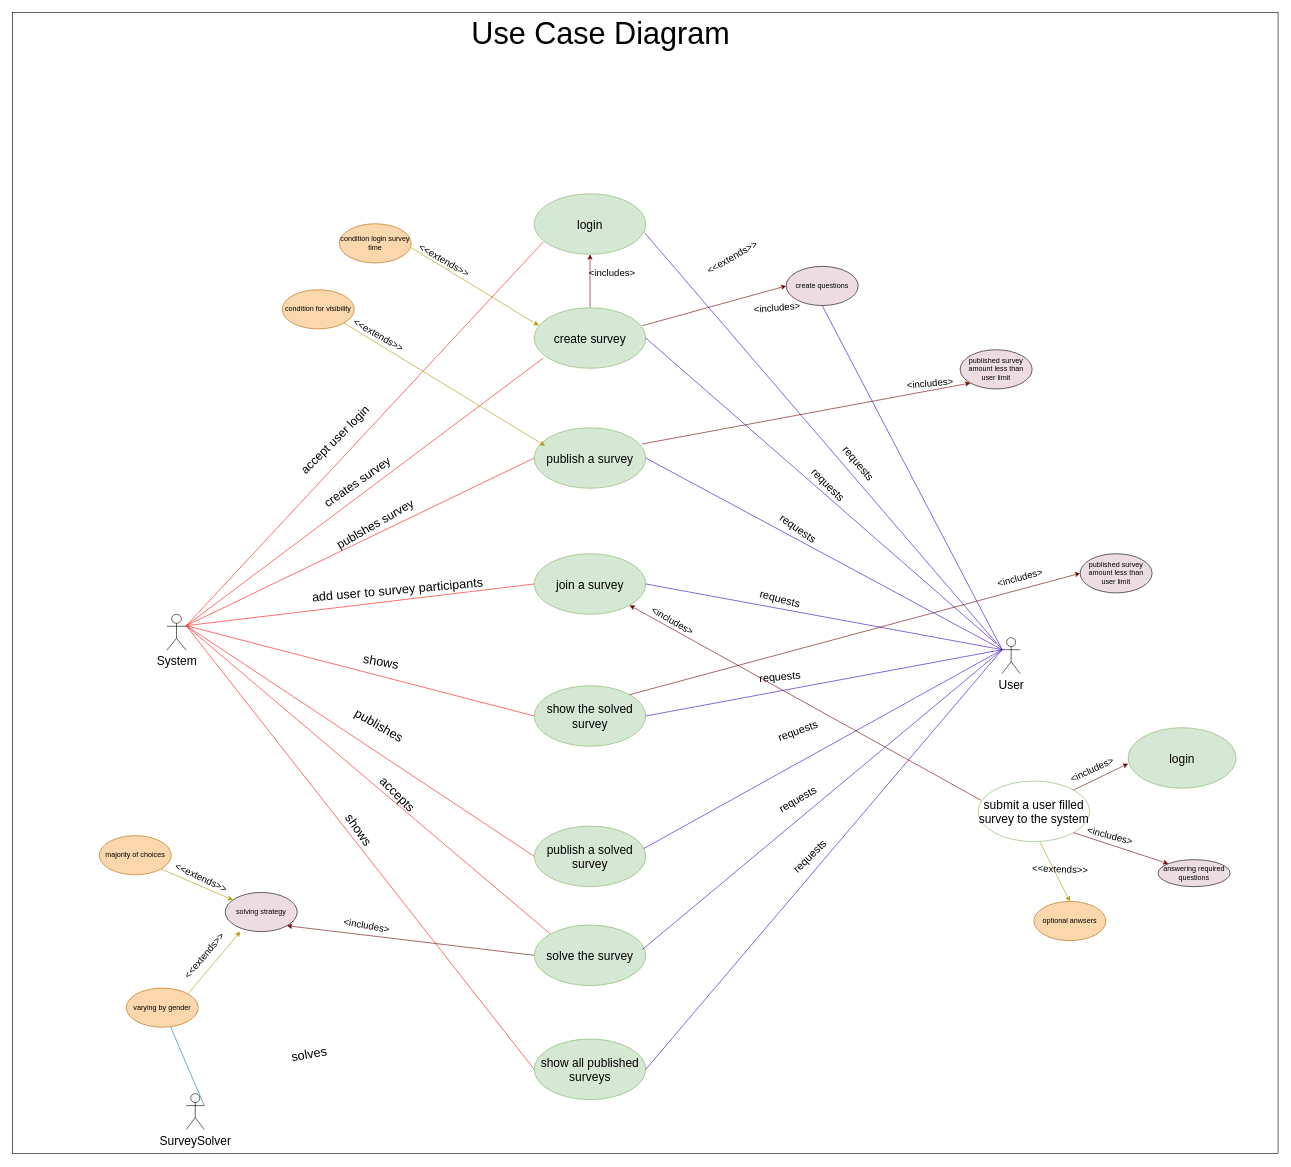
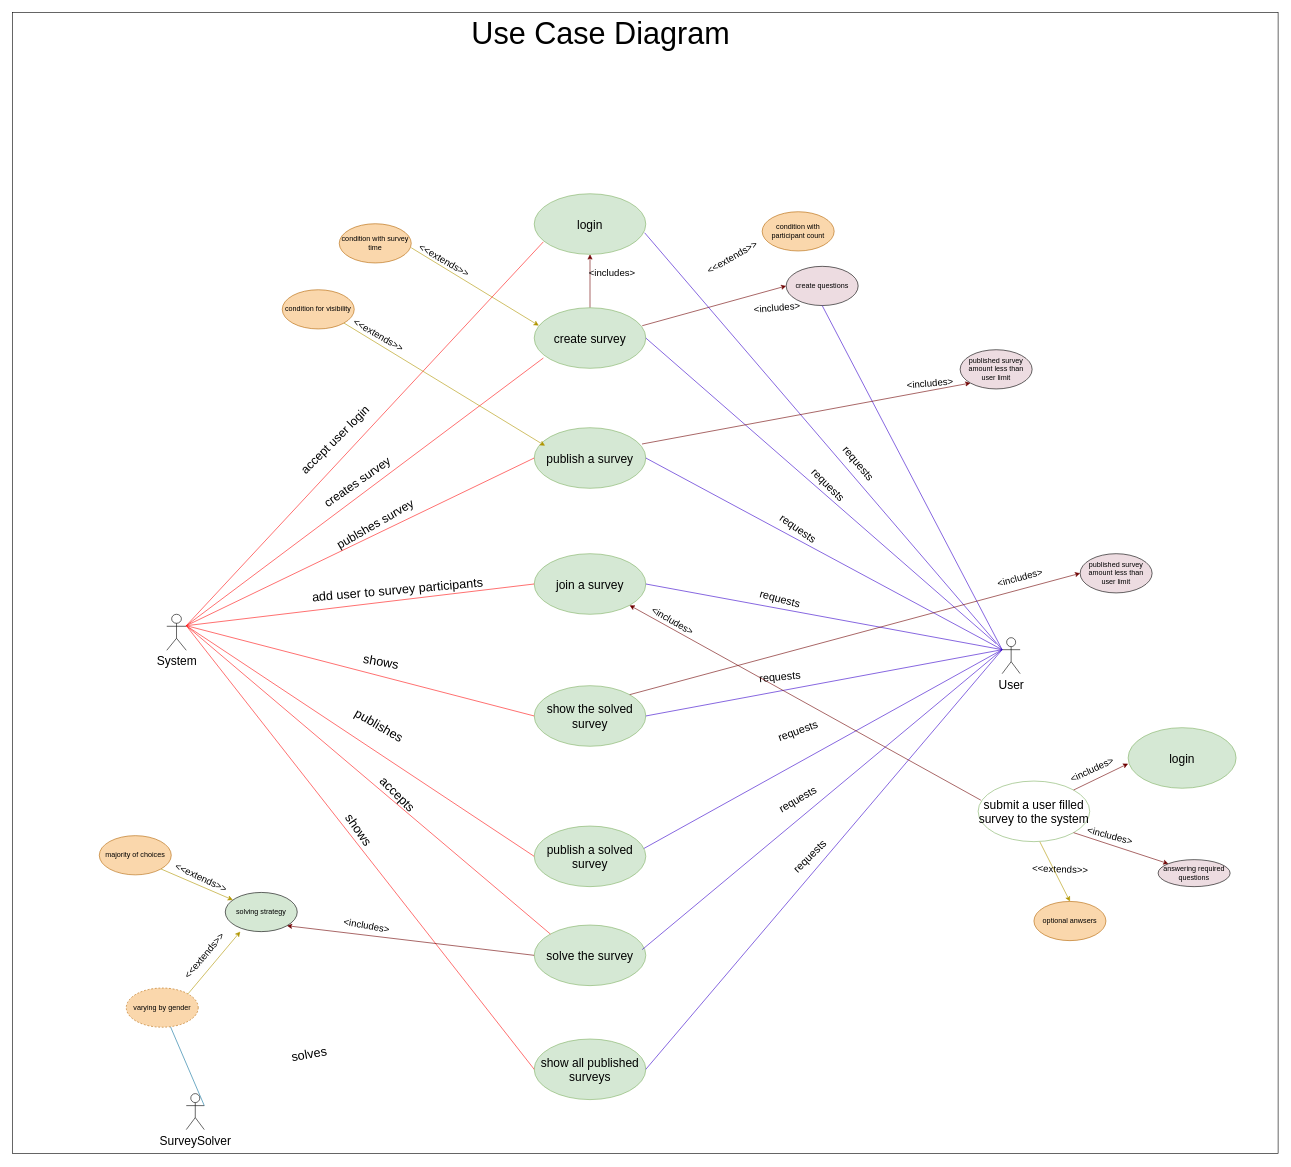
node "condition with participant count": added
node "condition login survey time": label "condition login survey time" -> "condition with survey time"
node "solving strategy": fillcolor #eddce1 -> #d5e8d4
node "varying by gender": style solid -> dashed
